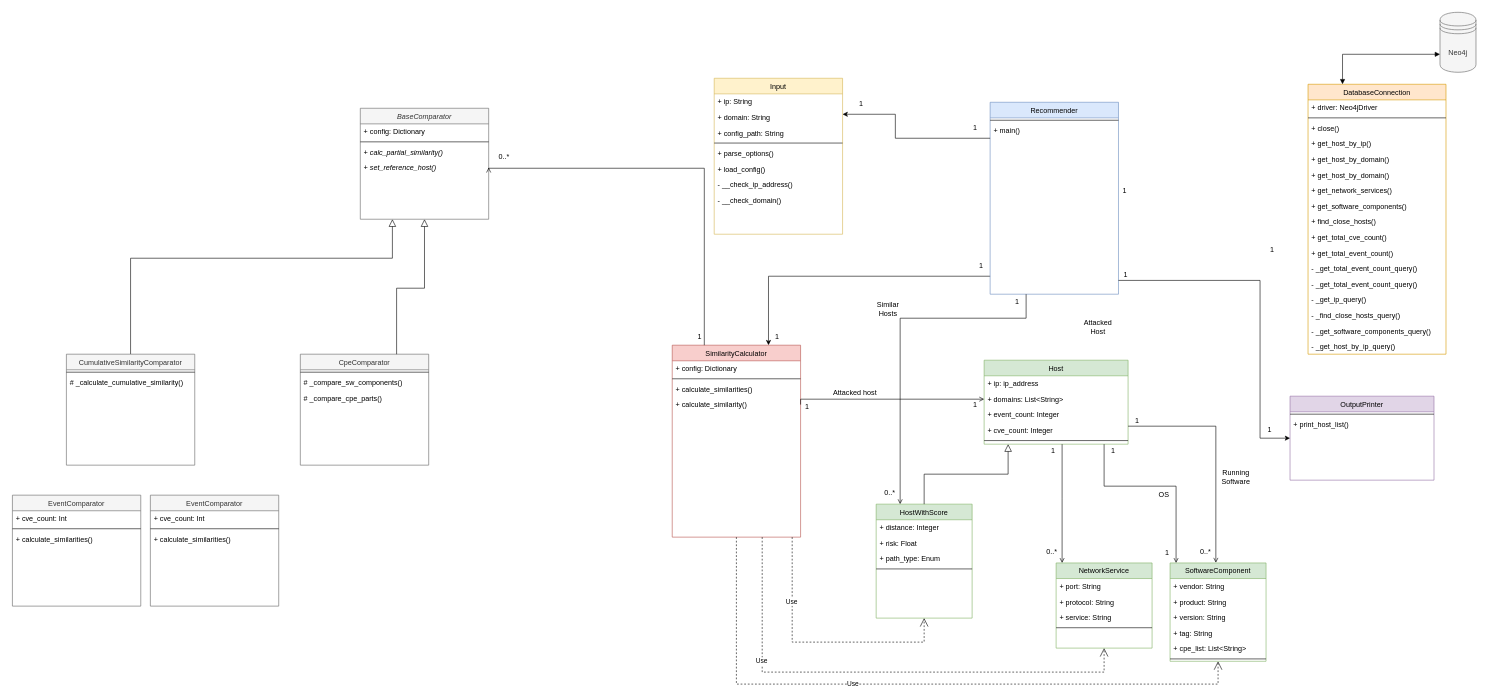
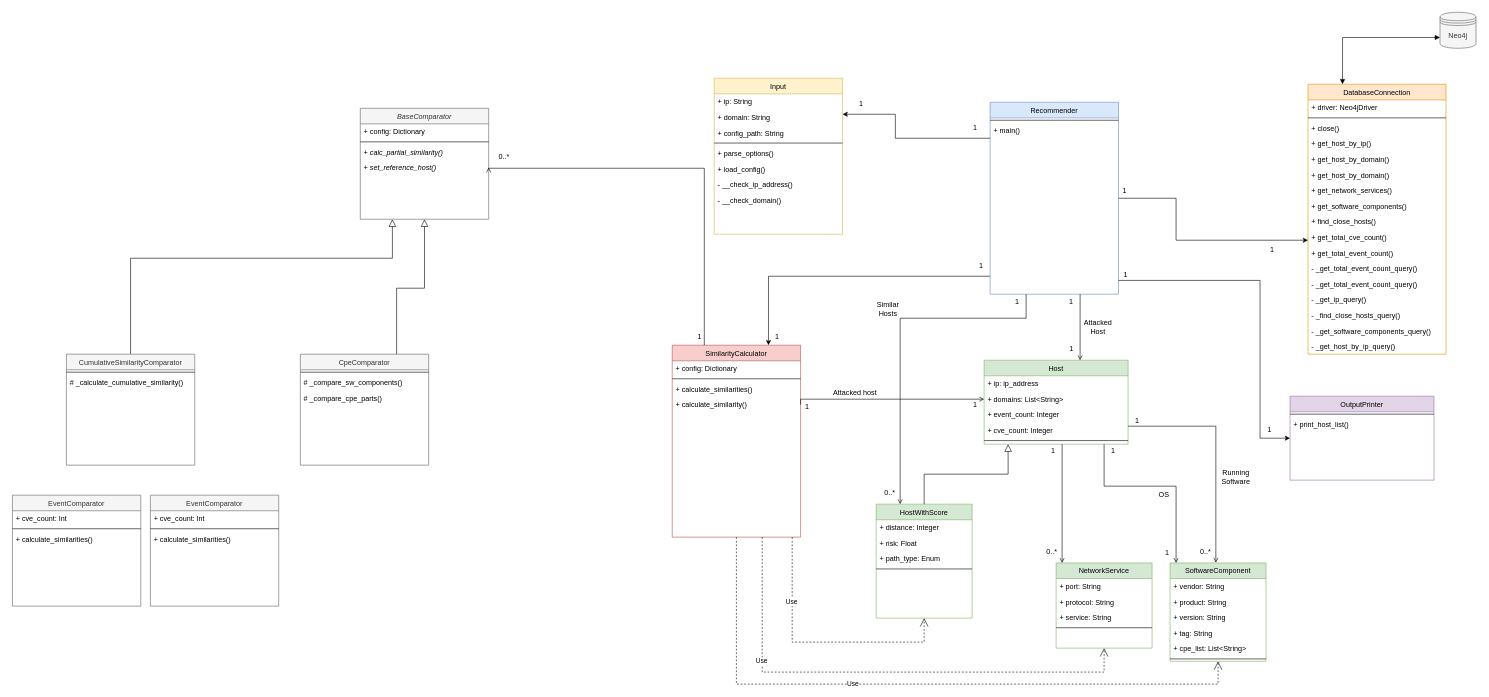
node "Neo4j": size 36x60 -> 36x36
edge "Recommender" -> "DatabaseConnection": added
edge "Recommender" -> "Host": added, labels "1", "1"
